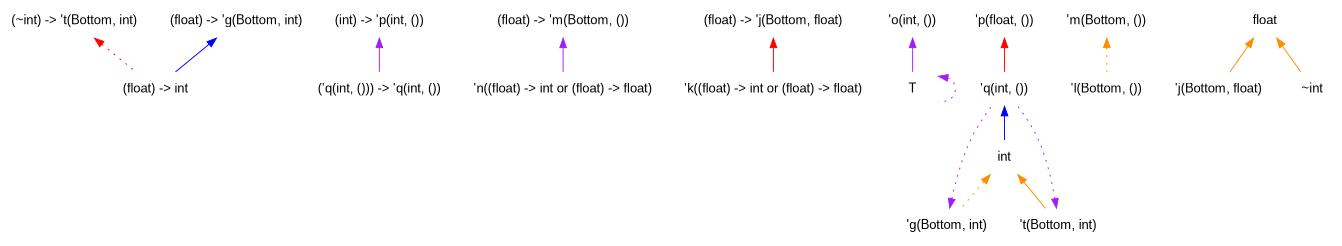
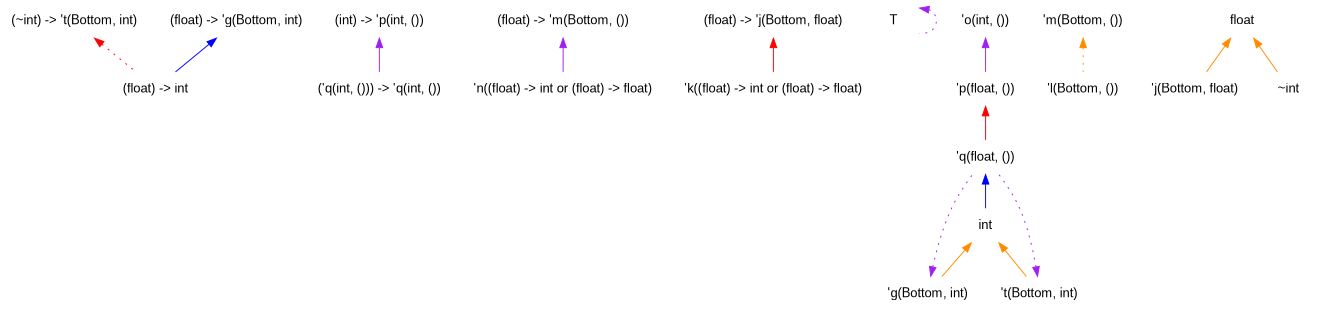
edge "T" -> "'o(int, ())": now "'p(float, ())" -> "'o(int, ())"
node "'q(int, ())": label "'q(int, ())" -> "'q(float, ())"
edge "'g(Bottom, int)" -> "int": style dotted -> solid
